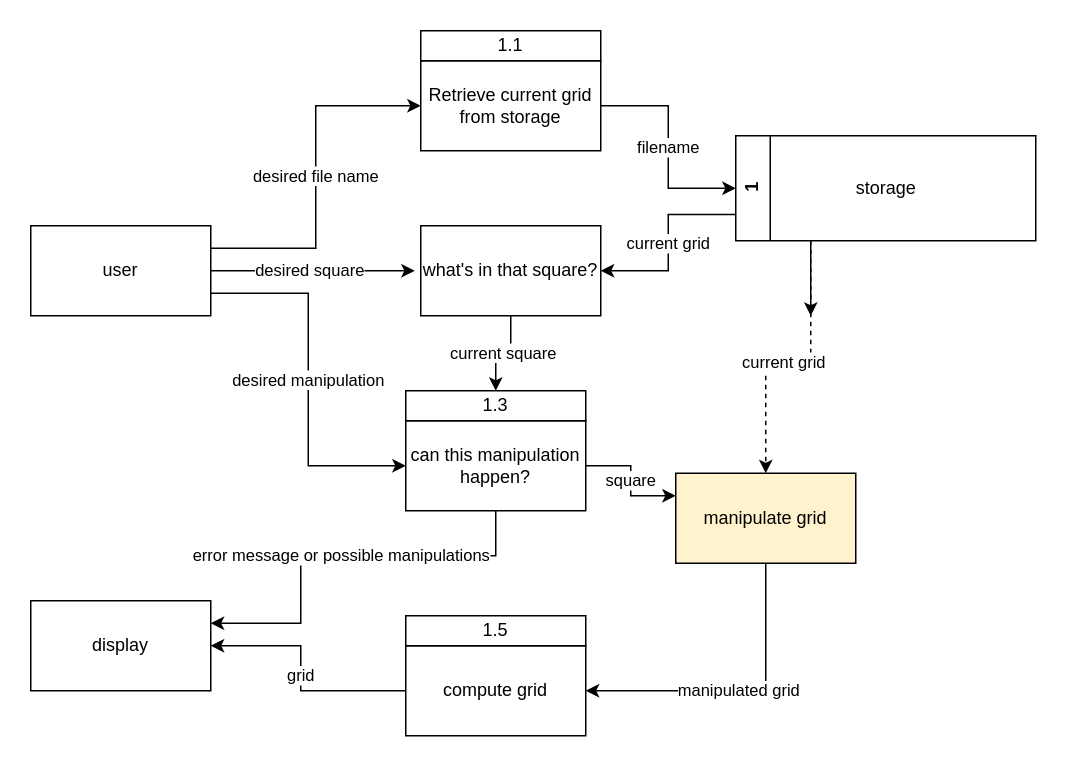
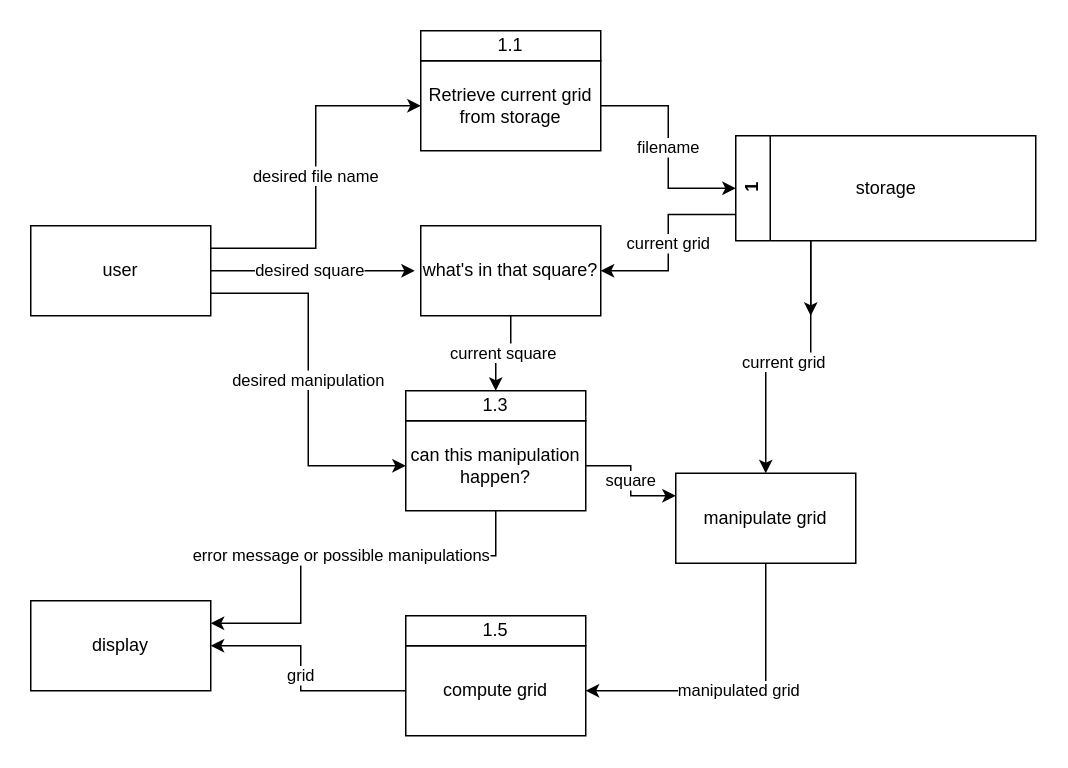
edge "1" -> "manipulate grid": style dashed -> solid
node "manipulate grid": fillcolor #fff2cc -> #ffffff
